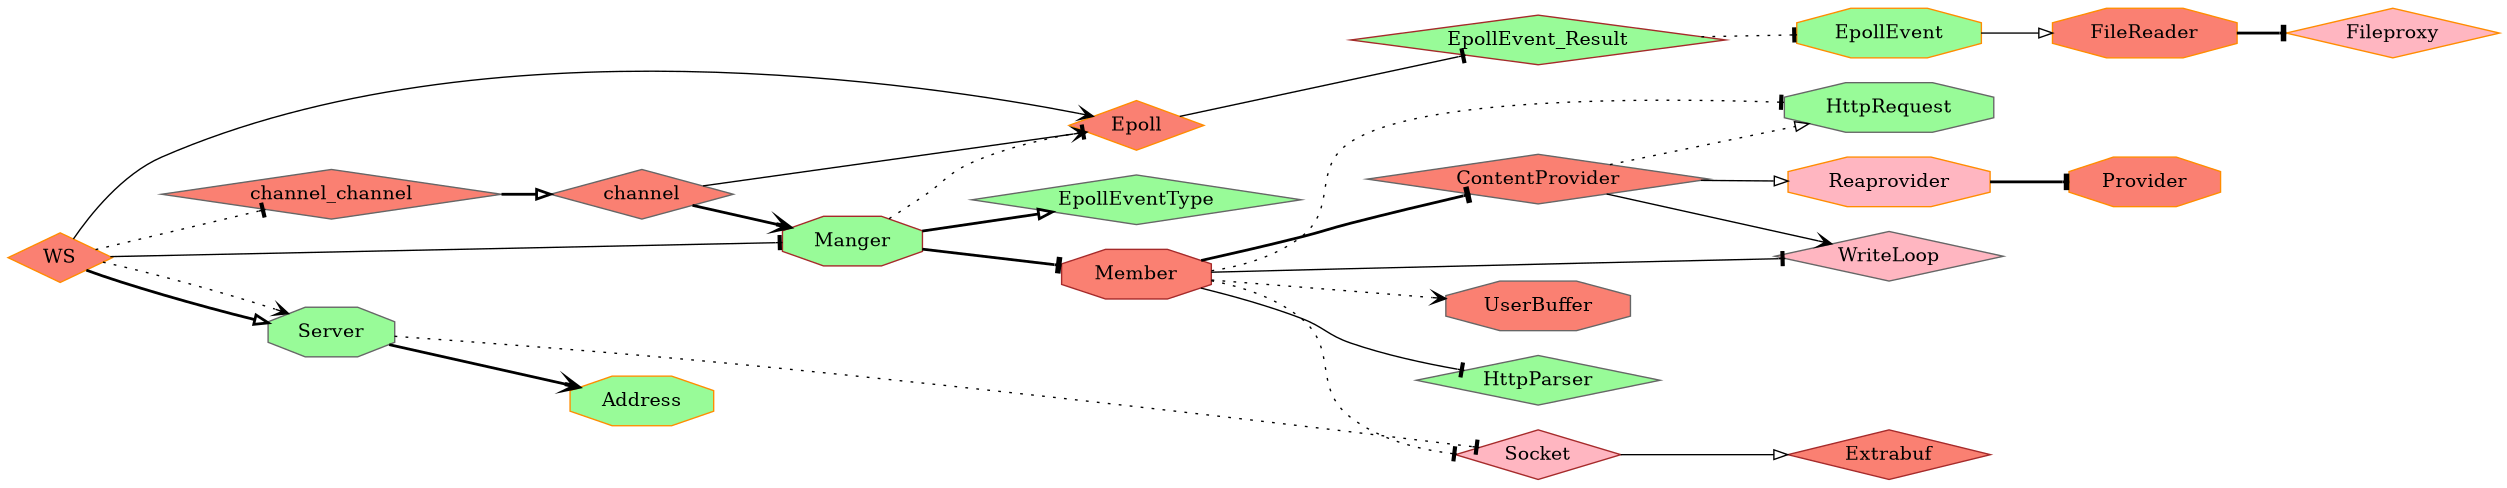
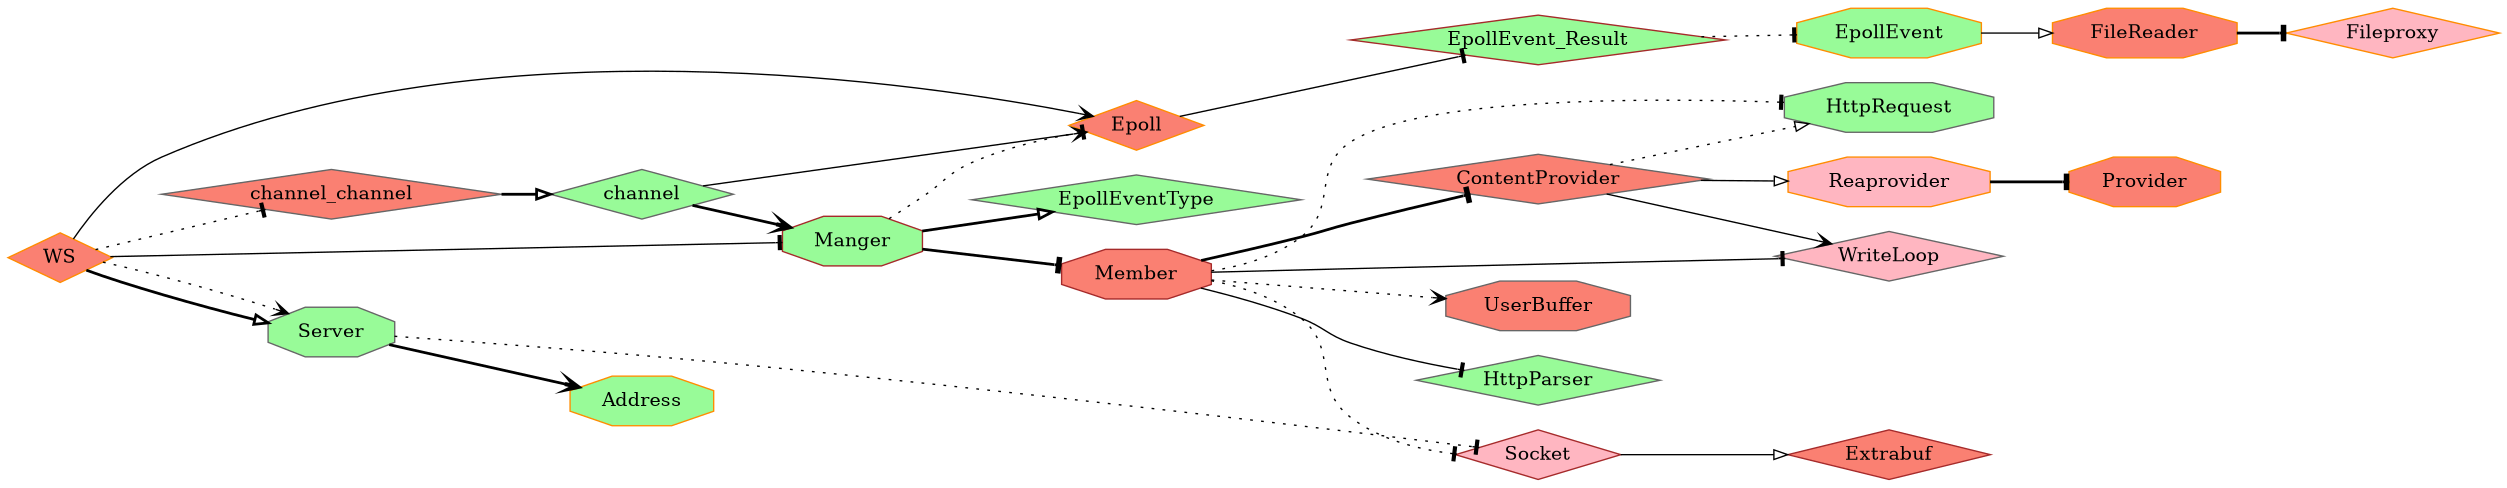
node "channel": fillcolor salmon -> palegreen
